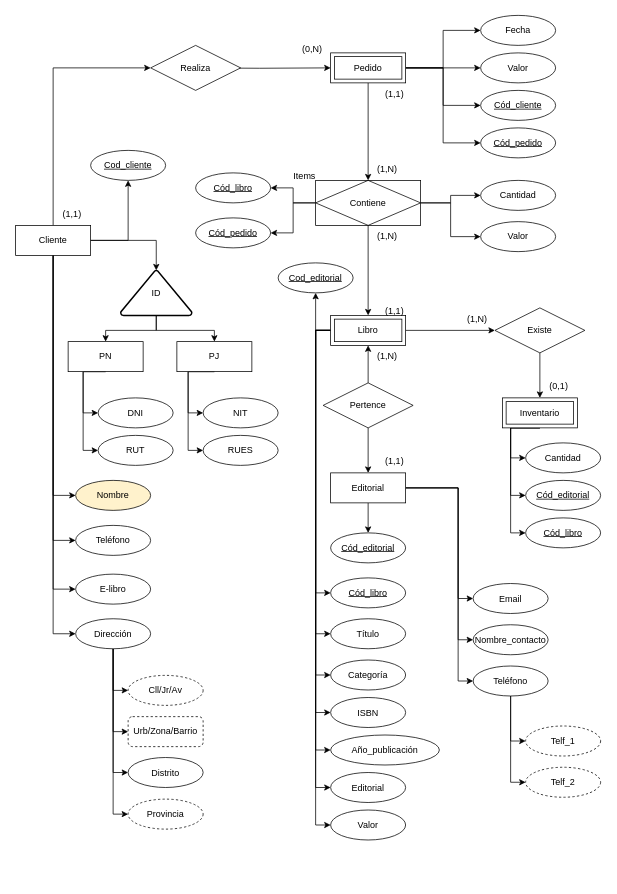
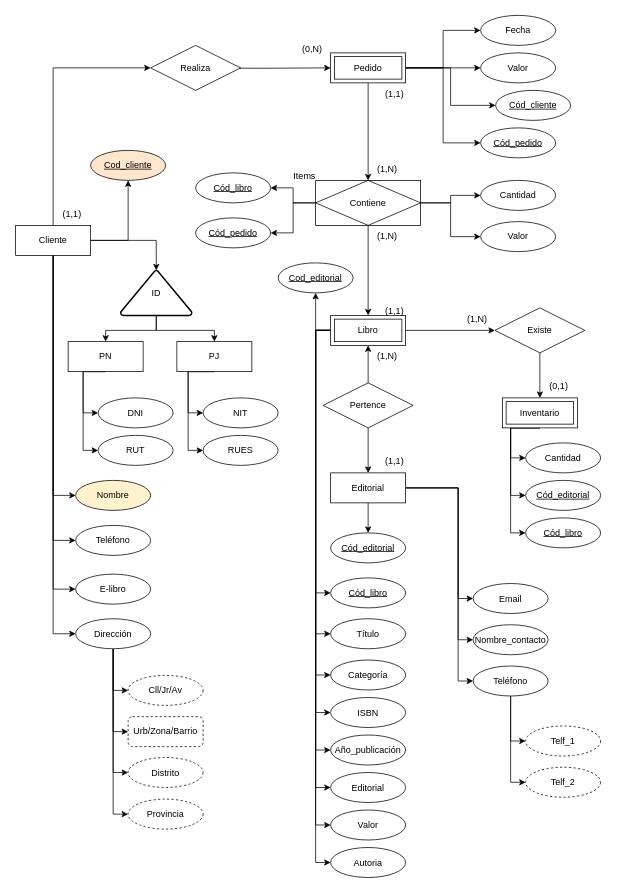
node "Cód_cliente": moved (518, 105) -> (533, 105)
node "Cod_cliente": fillcolor #ffffff -> #ffe6cc
node "Año_publicación": size 109x30 -> 75x30
node "Distrito": style solid -> dashed
edge "Libro" -> "Autoria": added
node "Autoria": added
